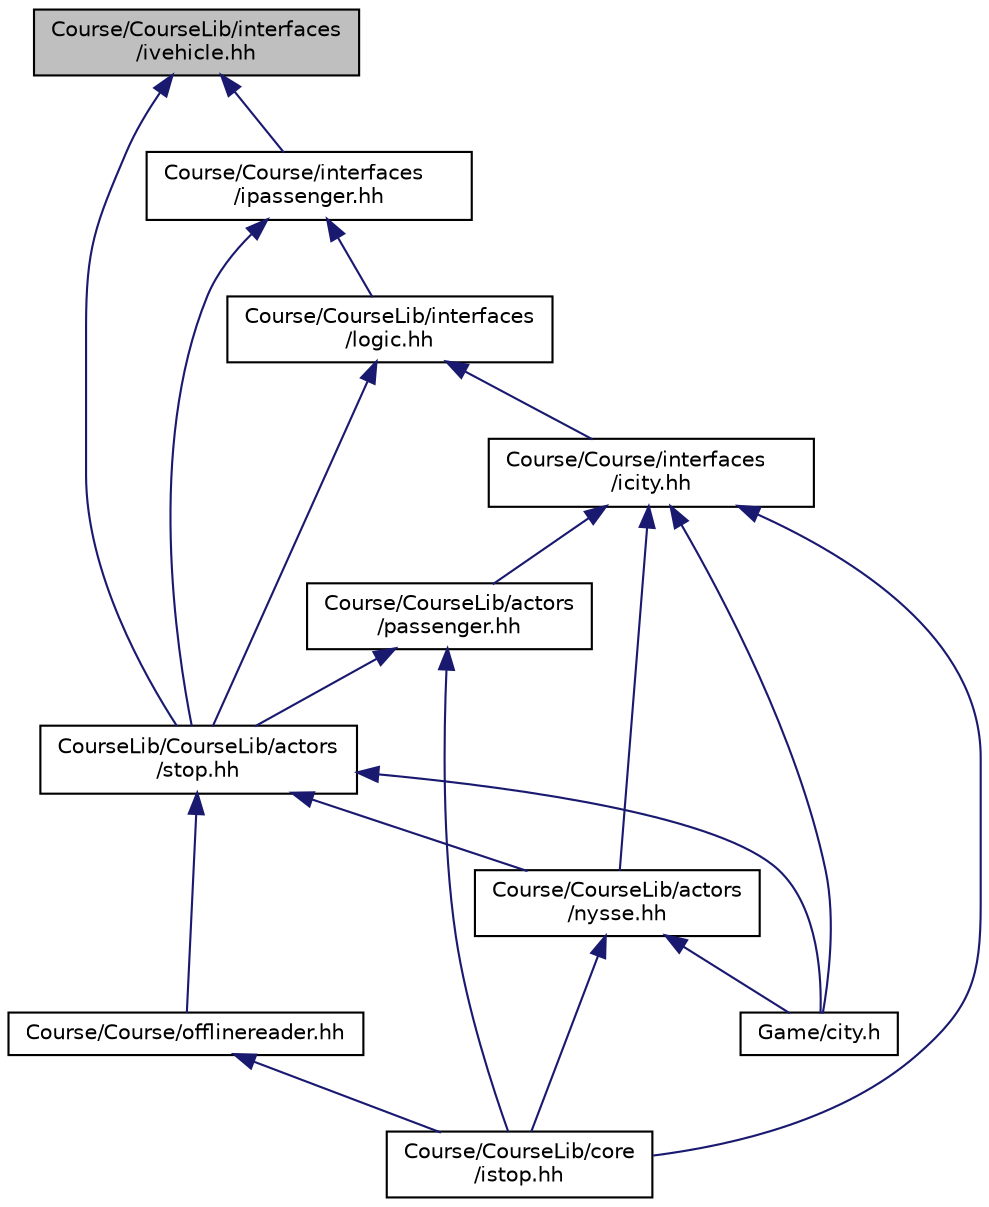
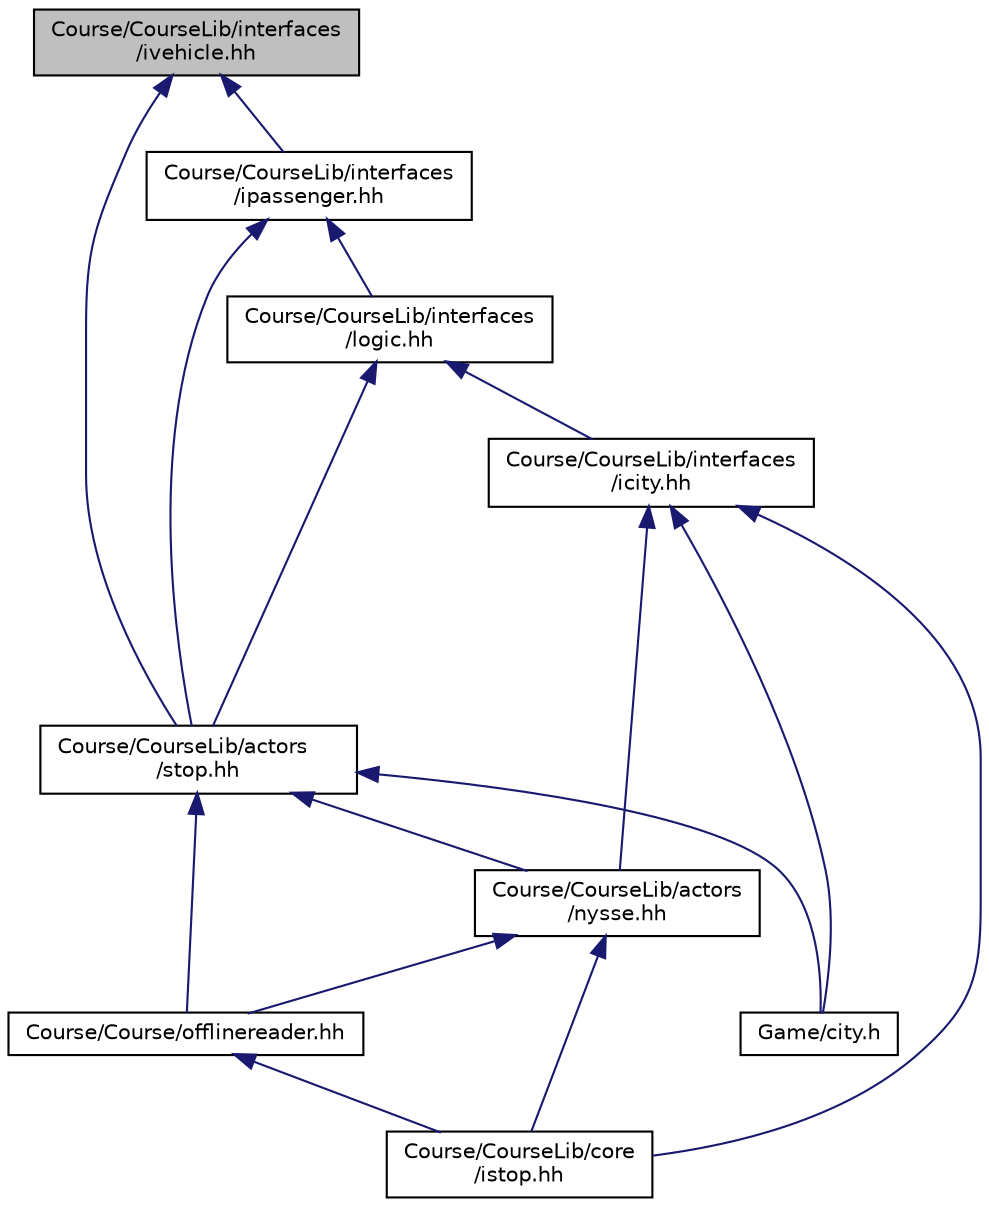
node "Course/Course/interfaces /ipassenger.hh": label "Course/Course/interfaces /ipassenger.hh" -> "Course/CourseLib/interfaces /ipassenger.hh"
node "Course/Course/interfaces /icity.hh": label "Course/Course/interfaces /icity.hh" -> "Course/CourseLib/interfaces /icity.hh"
node "Course/CourseLib/actors /passenger.hh": removed
node "CourseLib/CourseLib/actors /stop.hh": label "CourseLib/CourseLib/actors /stop.hh" -> "Course/CourseLib/actors /stop.hh"
edge "Game/city.h" -> "Course/CourseLib/actors /nysse.hh": now "Course/Course/offlinereader.hh" -> "Course/CourseLib/actors /nysse.hh"
